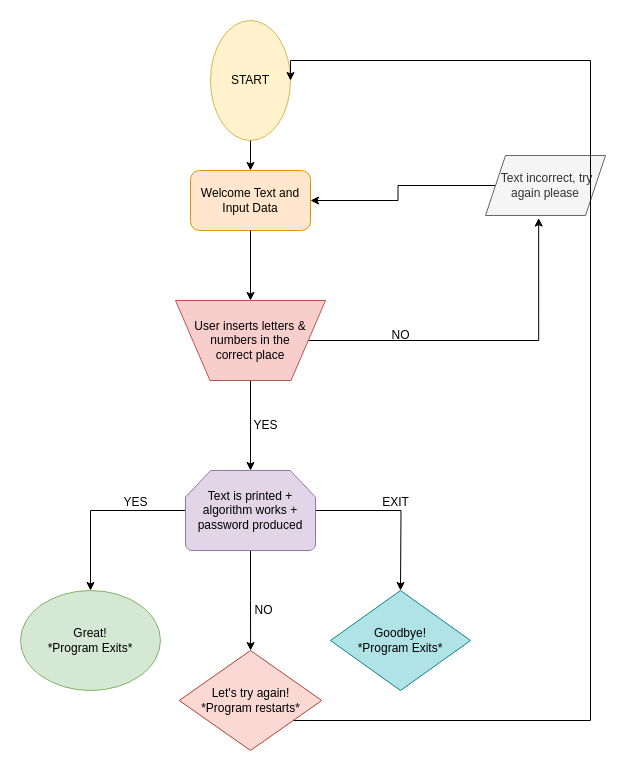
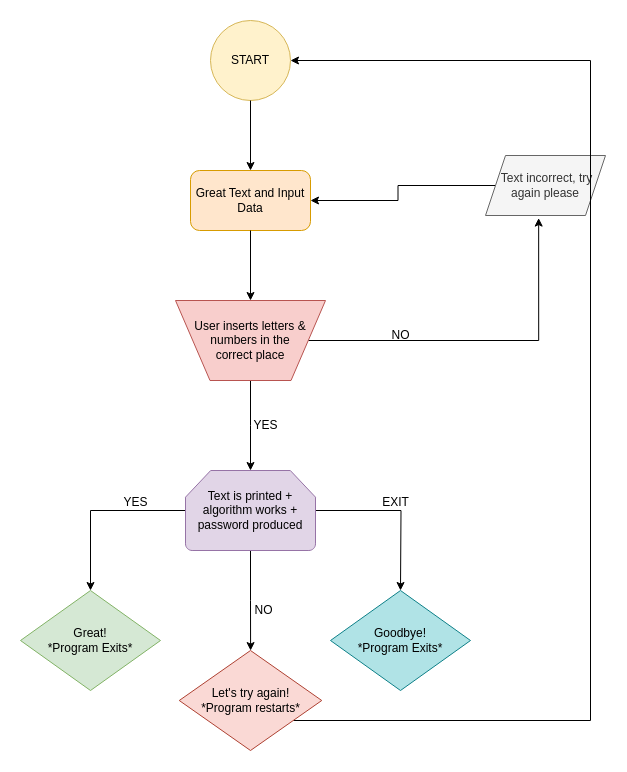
node "START": size 80x120 -> 80x80
node "Welcome Text and Input Data": label "Welcome Text and Input Data" -> "Great Text and Input Data"
node "Great! *Program Exits*": shape ellipse -> diamond
